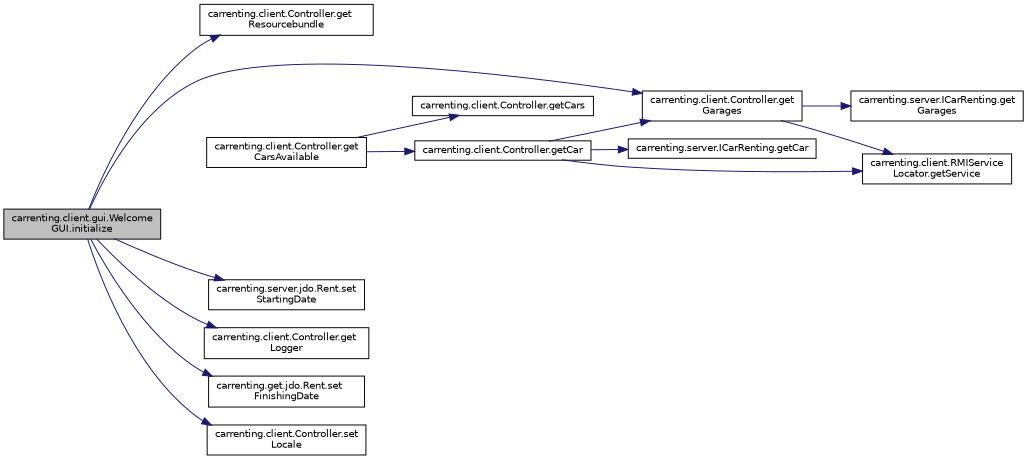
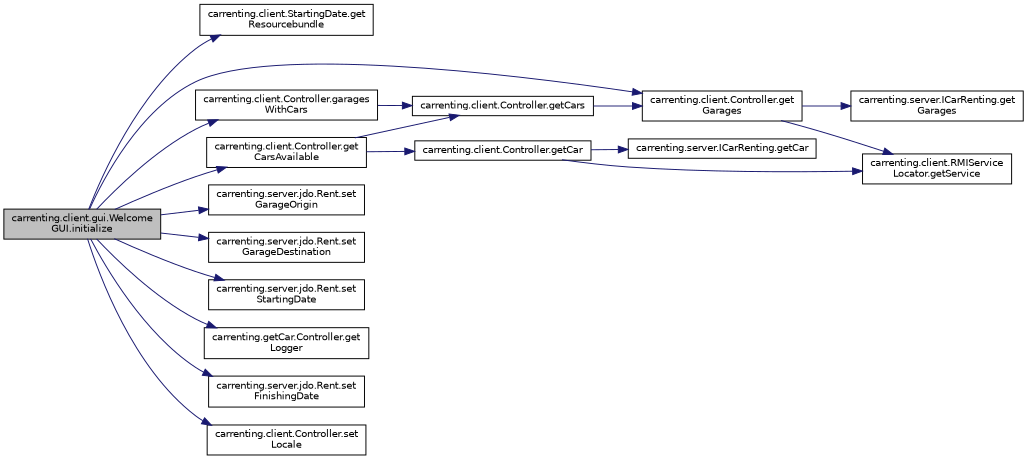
node "carrenting.client.Controller.get Resourcebundle": label "carrenting.client.Controller.get Resourcebundle" -> "carrenting.client.StartingDate.get Resourcebundle"
node "carrenting.client.Controller.garages WithCars": added
edge "carrenting.client.Controller.getCar" -> "carrenting.client.Controller.get Garages": now "carrenting.client.Controller.getCars" -> "carrenting.client.Controller.get Garages"
edge "carrenting.client.gui.Welcome GUI.initialize" -> "carrenting.client.Controller.get CarsAvailable": added
node "carrenting.server.jdo.Rent.set GarageOrigin": added
node "carrenting.server.jdo.Rent.set GarageDestination": added
node "carrenting.client.Controller.get Logger": label "carrenting.client.Controller.get Logger" -> "carrenting.getCar.Controller.get Logger"
node "carrenting.get.jdo.Rent.set FinishingDate": label "carrenting.get.jdo.Rent.set FinishingDate" -> "carrenting.server.jdo.Rent.set FinishingDate"
